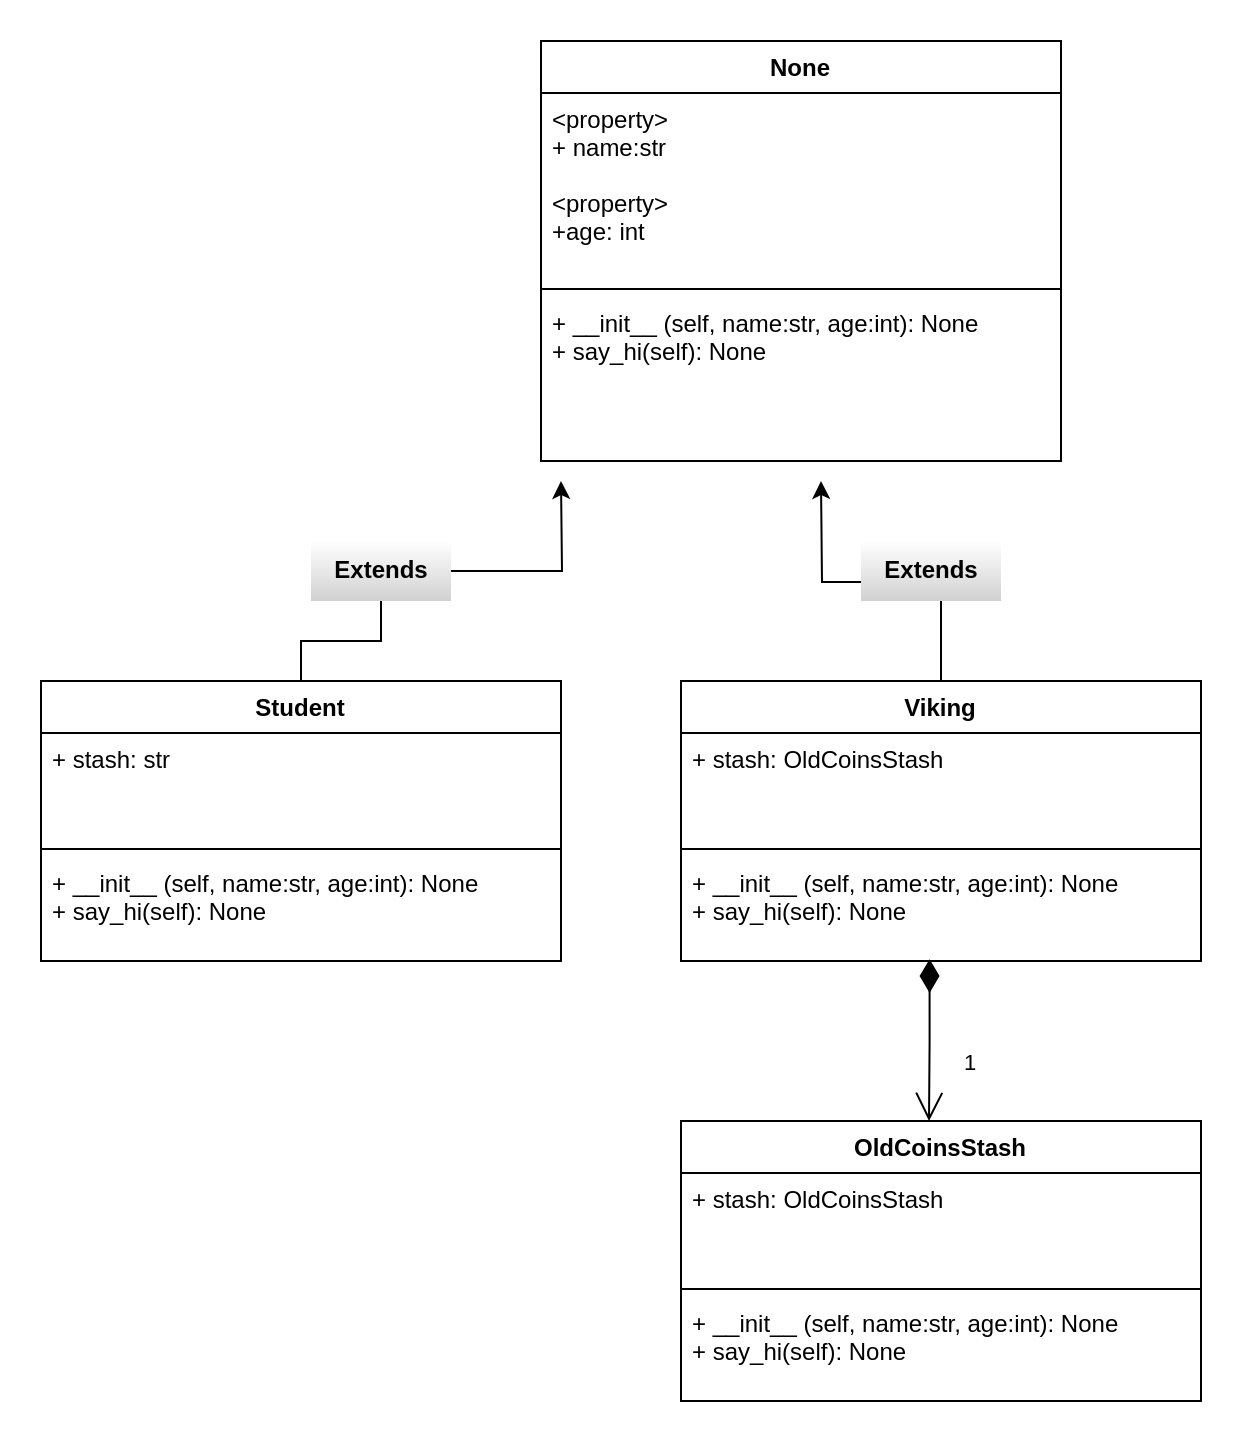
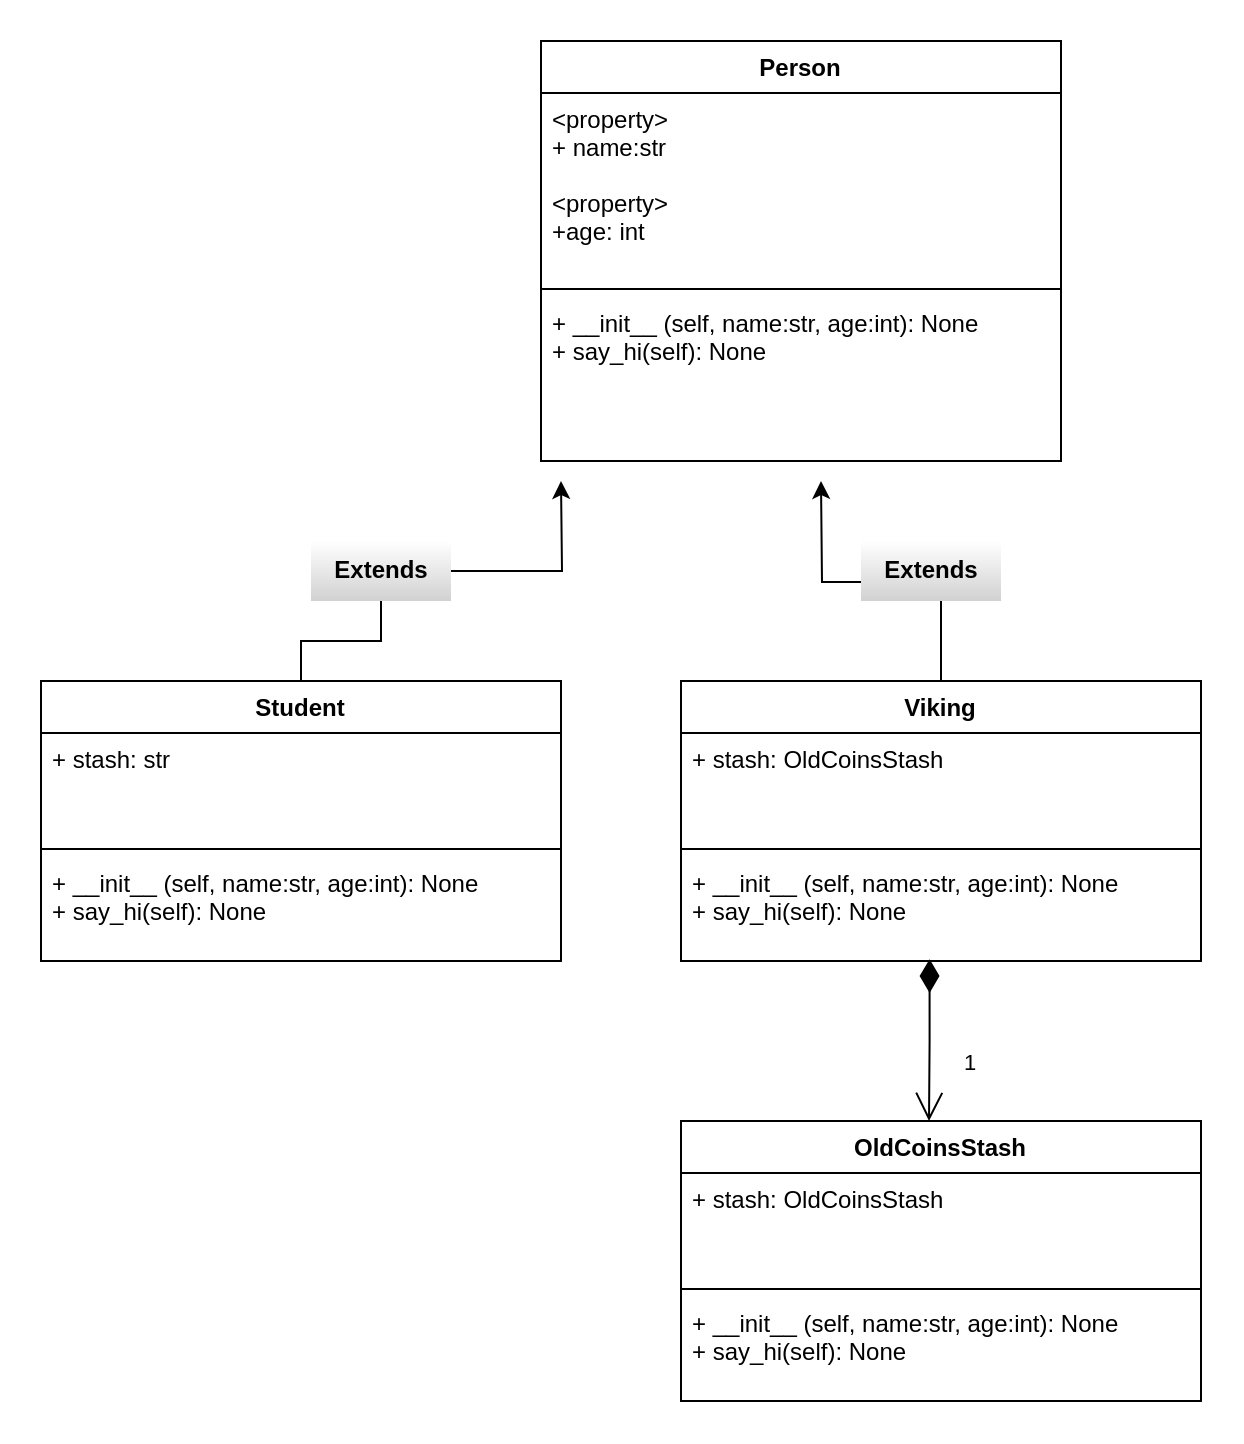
node "None": label "None" -> "Person"
